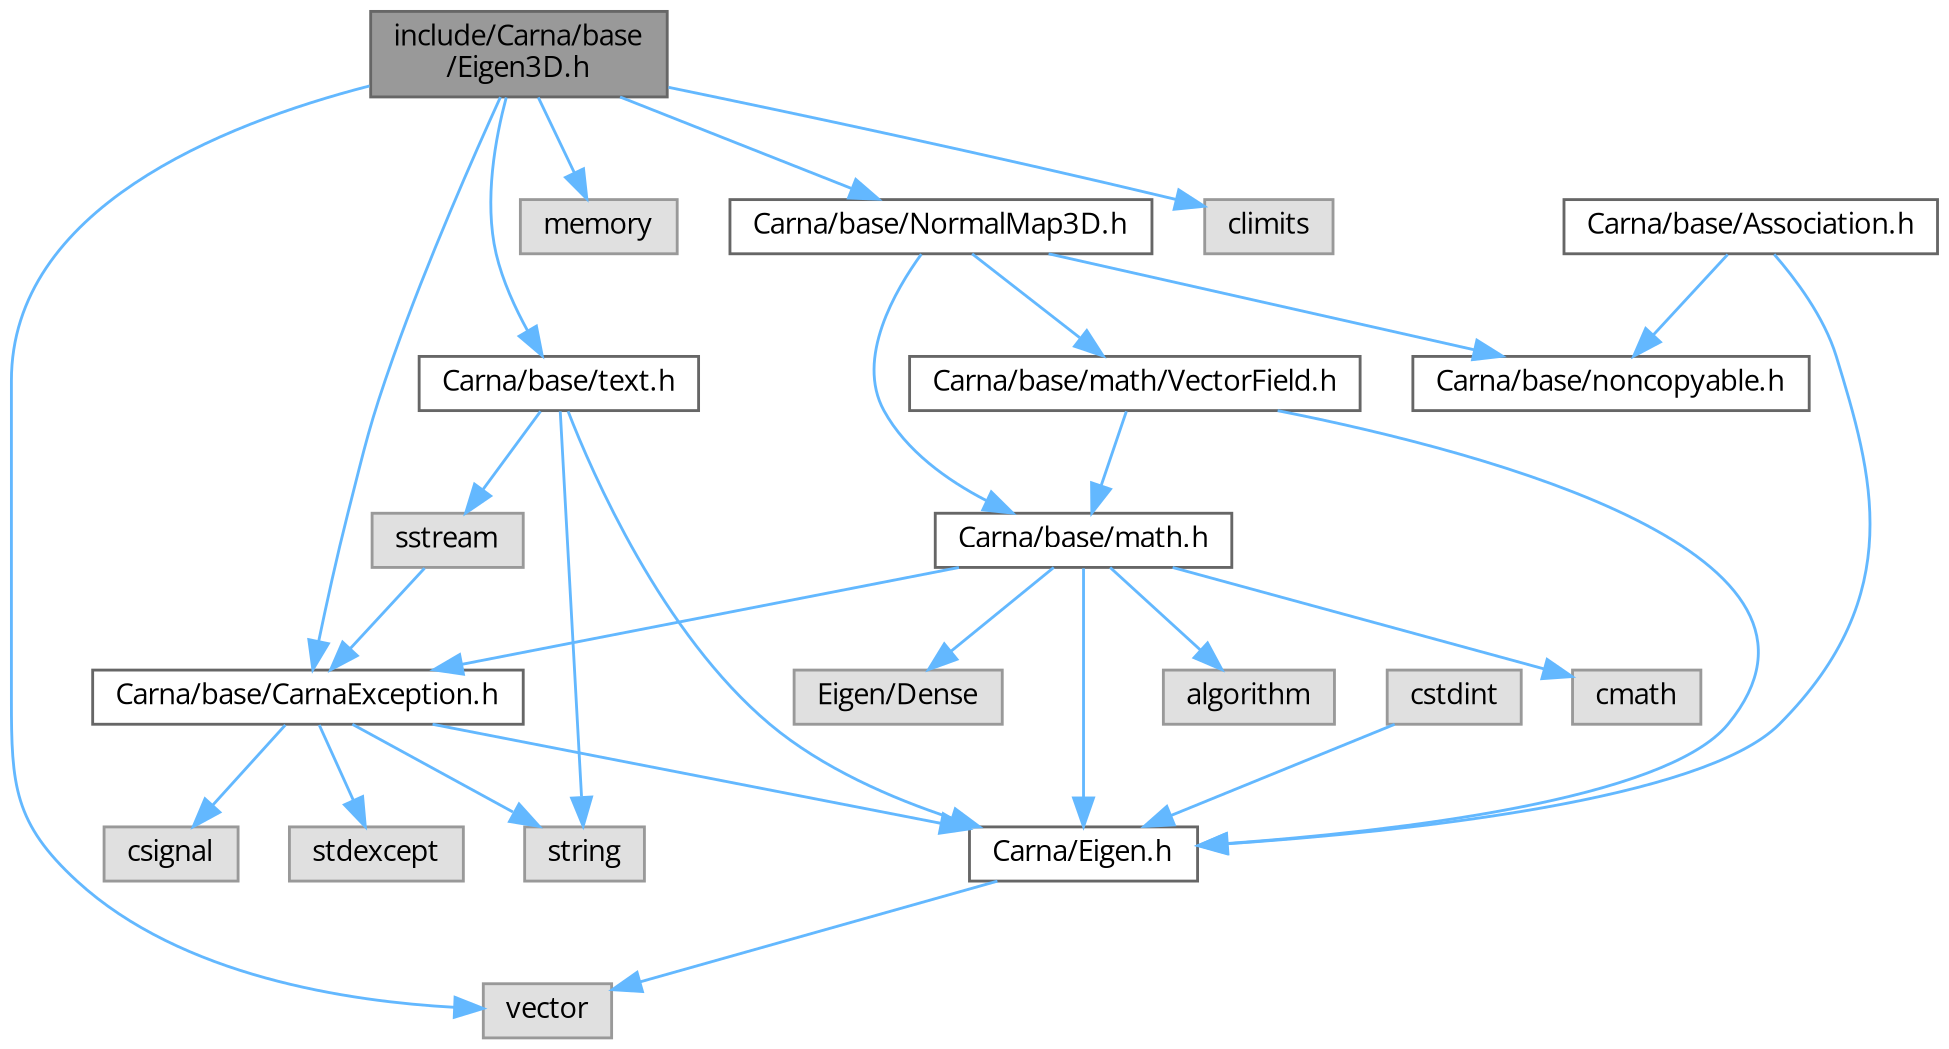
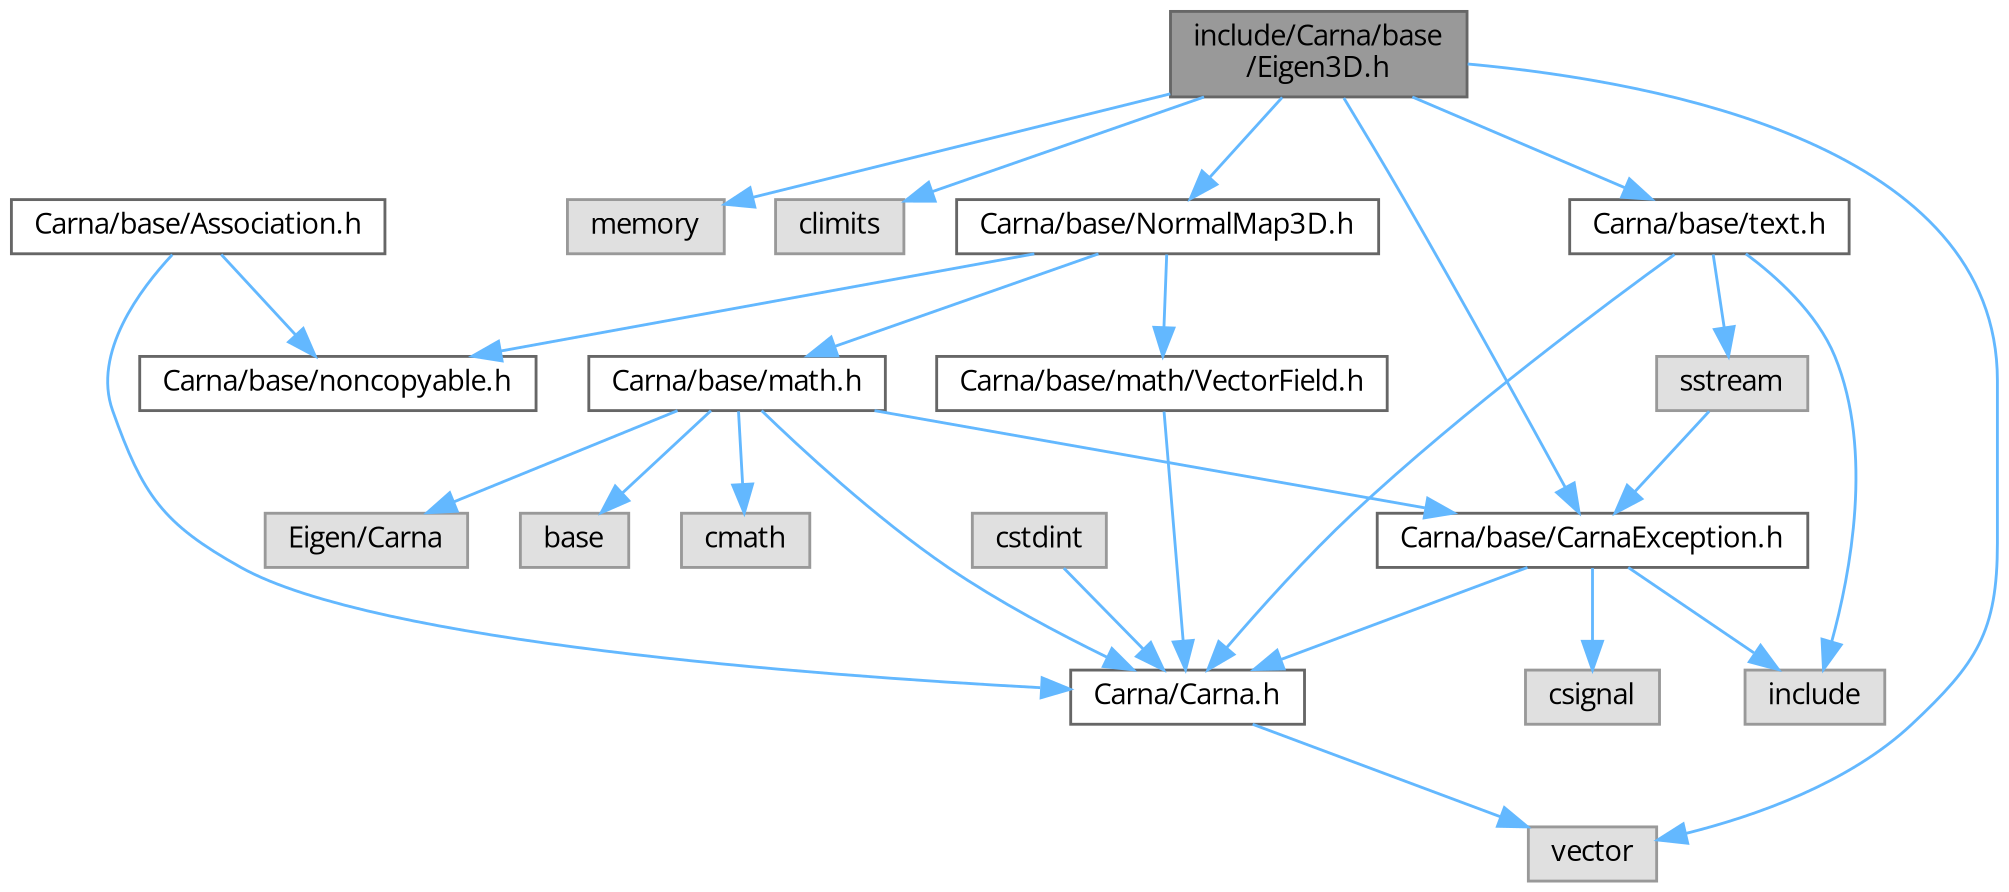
edge "Carna/base/math/VectorField.h" -> "Carna/base/math.h": removed
node "Eigen/Dense": label "Eigen/Dense" -> "Eigen/Carna"
node "algorithm": label "algorithm" -> "base"
node "stdexcept": removed
node "string": label "string" -> "include"
node "Carna/Eigen.h": label "Carna/Eigen.h" -> "Carna/Carna.h"
